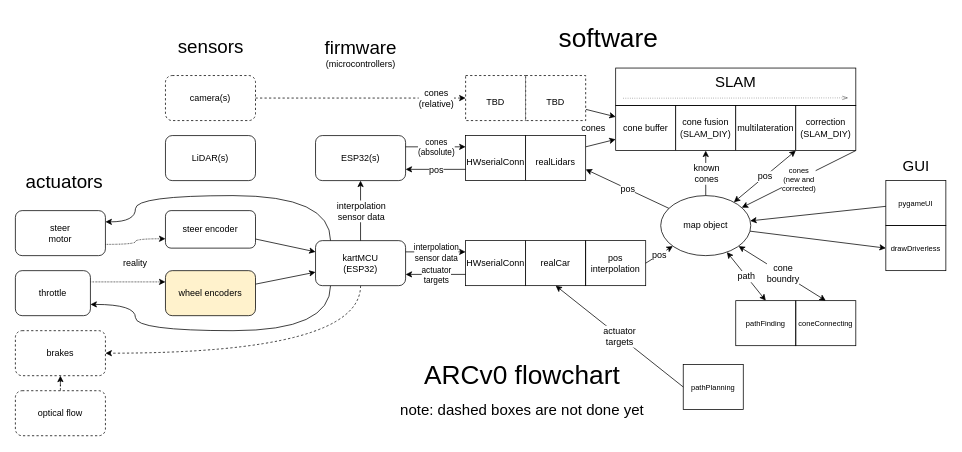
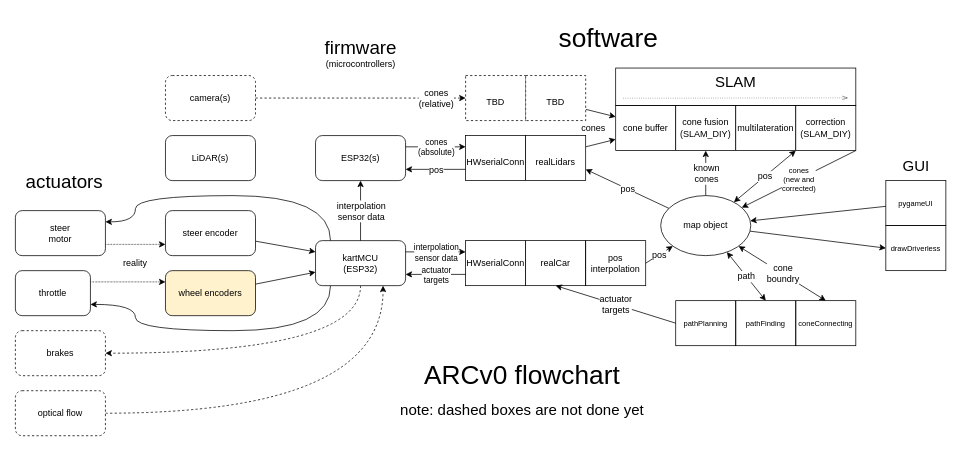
node "sensors": removed
node "steer encoder": size 90x38 -> 90x45
edge "optical flow" -> "brakes": now "optical flow" -> "kartMCU (ESP32)"
node "pathPlanning": moved (713, 387) -> (705, 323)
